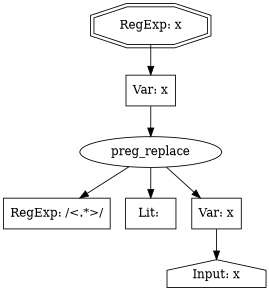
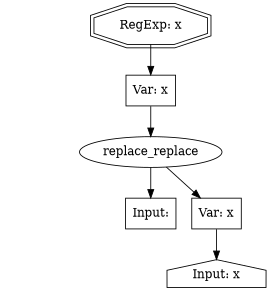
node "preg_replace": label "preg_replace" -> "replace_replace"
node "RegExp: /<.*>/": removed
node "Lit:": label "Lit:" -> "Input:"
